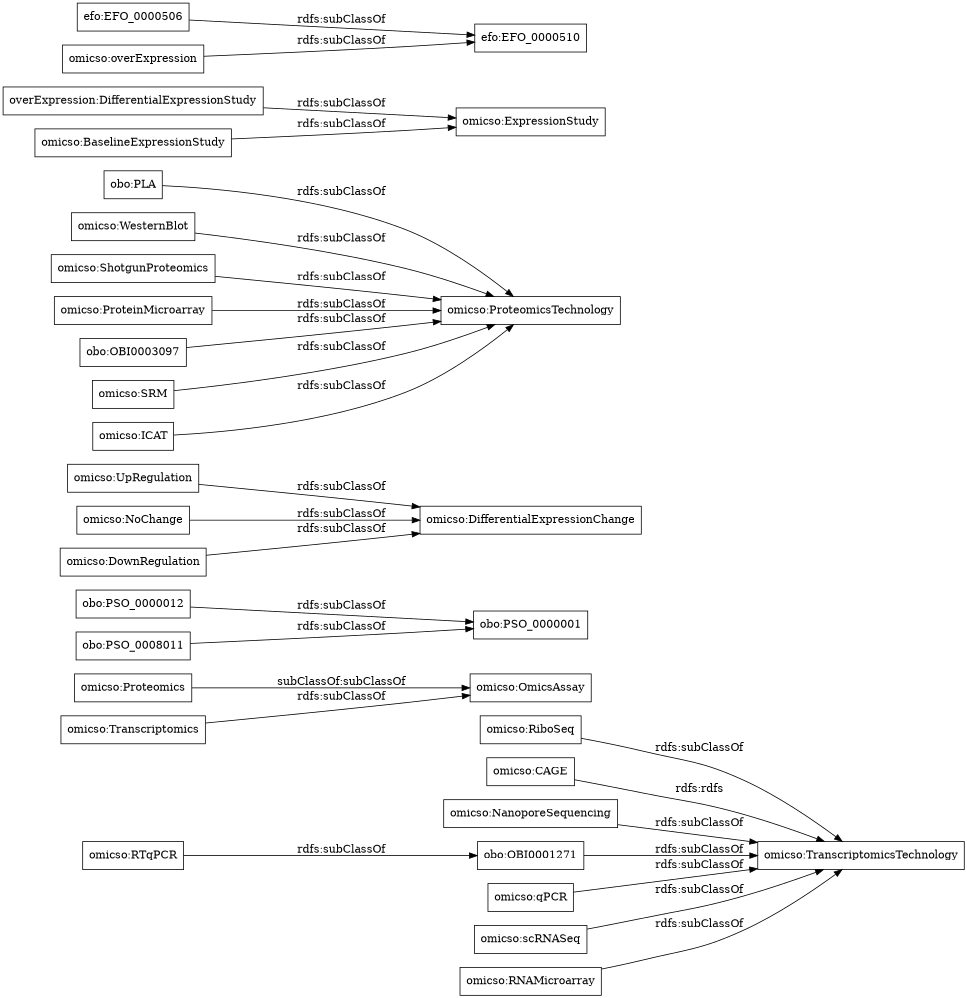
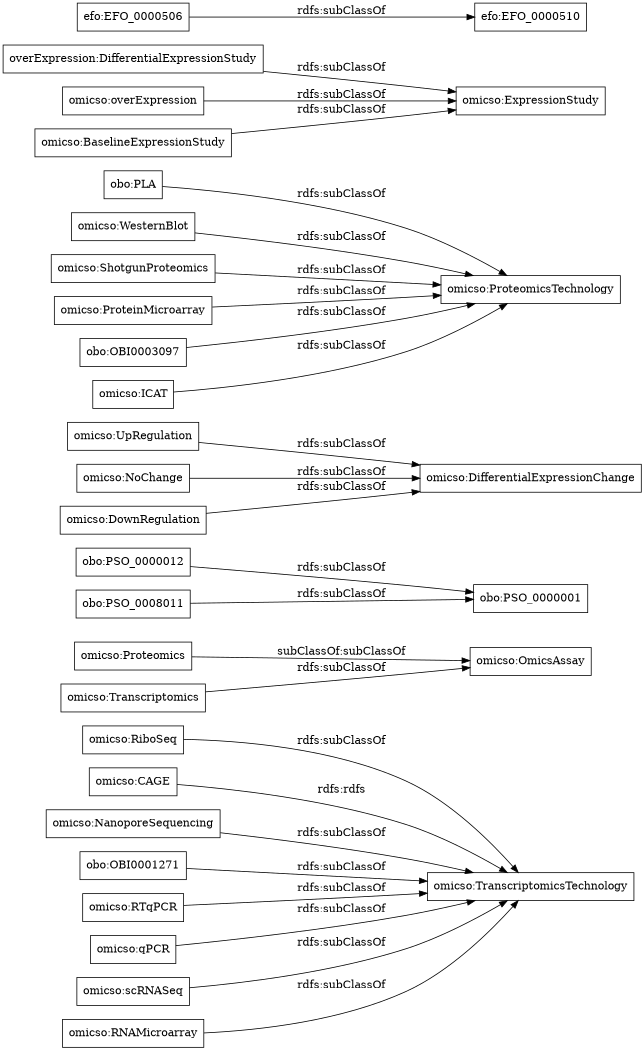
edge "omicso:overExpression" -> "efo:EFO_0000510": now "omicso:overExpression" -> "omicso:ExpressionStudy"
node "omicso:SRM": removed
edge "omicso:RTqPCR" -> "obo:OBI0001271": now "omicso:RTqPCR" -> "omicso:TranscriptomicsTechnology"
